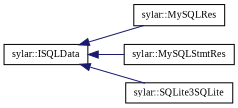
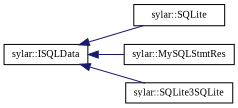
node "sylar::MySQLRes": label "sylar::MySQLRes" -> "sylar::SQLite"
